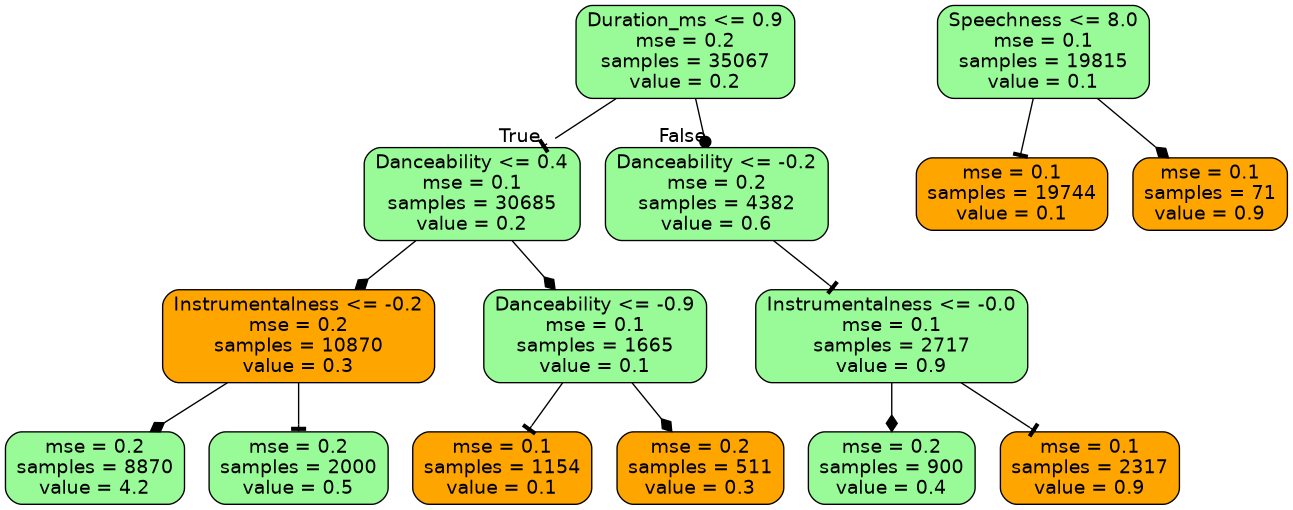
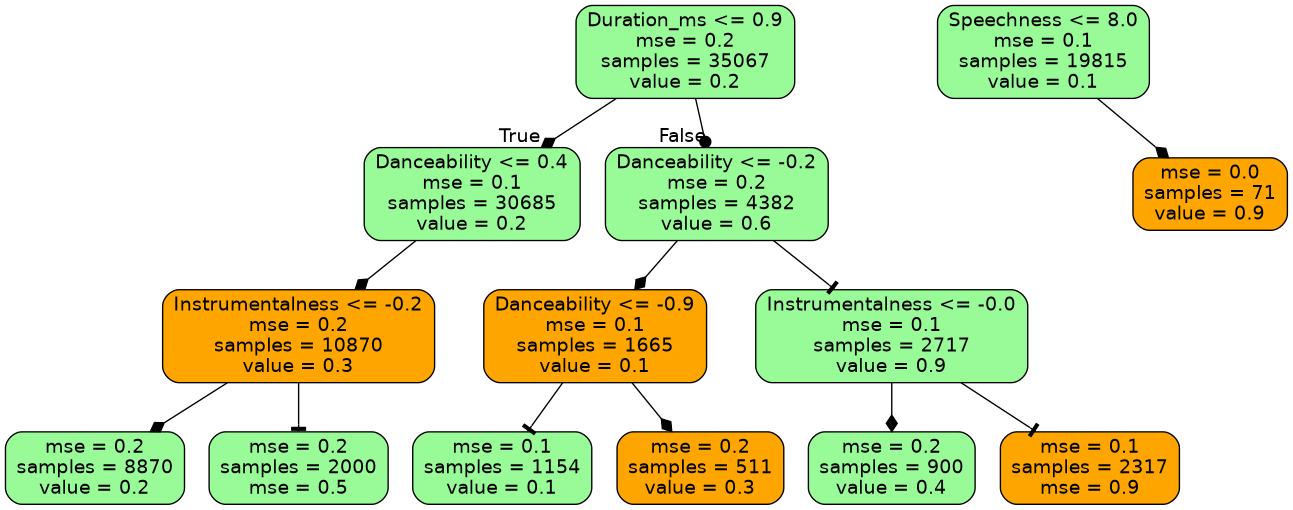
edge "Duration_ms <= 0.9 mse = 0.2 samples = 35067 value = 0.2" -> "Danceability <= 0.4 mse = 0.1 samples = 30685 value = 0.2": arrowhead tee -> diamond
node "mse = 0.1 samples = 19744 value = 0.1": removed
node "mse = 0.1 samples = 71 value = 0.9": label "mse = 0.1 samples = 71 value = 0.9" -> "mse = 0.0 samples = 71 value = 0.9"
edge "Danceability <= 0.4 mse = 0.1 samples = 30685 value = 0.2" -> "Danceability <= -0.9 mse = 0.1 samples = 1665 value = 0.1": now "Danceability <= -0.2 mse = 0.2 samples = 4382 value = 0.6" -> "Danceability <= -0.9 mse = 0.1 samples = 1665 value = 0.1"
node "Danceability <= -0.9 mse = 0.1 samples = 1665 value = 0.1": fillcolor palegreen -> orange
node "mse = 0.2 samples = 8870 value = 4.2": label "mse = 0.2 samples = 8870 value = 4.2" -> "mse = 0.2 samples = 8870 value = 0.2"
node "mse = 0.2 samples = 2000 value = 0.5": label "mse = 0.2 samples = 2000 value = 0.5" -> "mse = 0.2 samples = 2000 mse = 0.5"
node "mse = 0.1 samples = 1154 value = 0.1": fillcolor orange -> palegreen
node "mse = 0.1 samples = 2317 value = 0.9": label "mse = 0.1 samples = 2317 value = 0.9" -> "mse = 0.1 samples = 2317 mse = 0.9"
